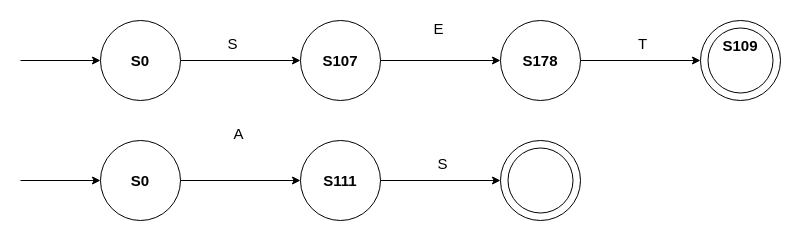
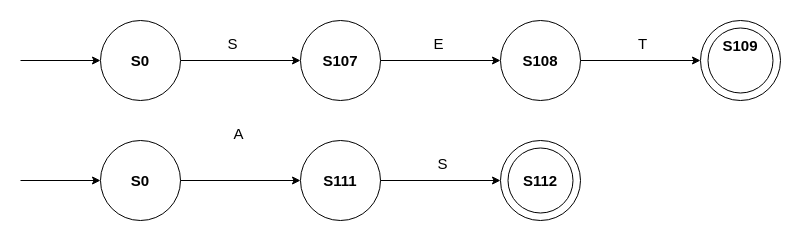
node "E": moved (439, 28) -> (439, 43)
node "S178": label "S178" -> "S108"
node "S112": added
